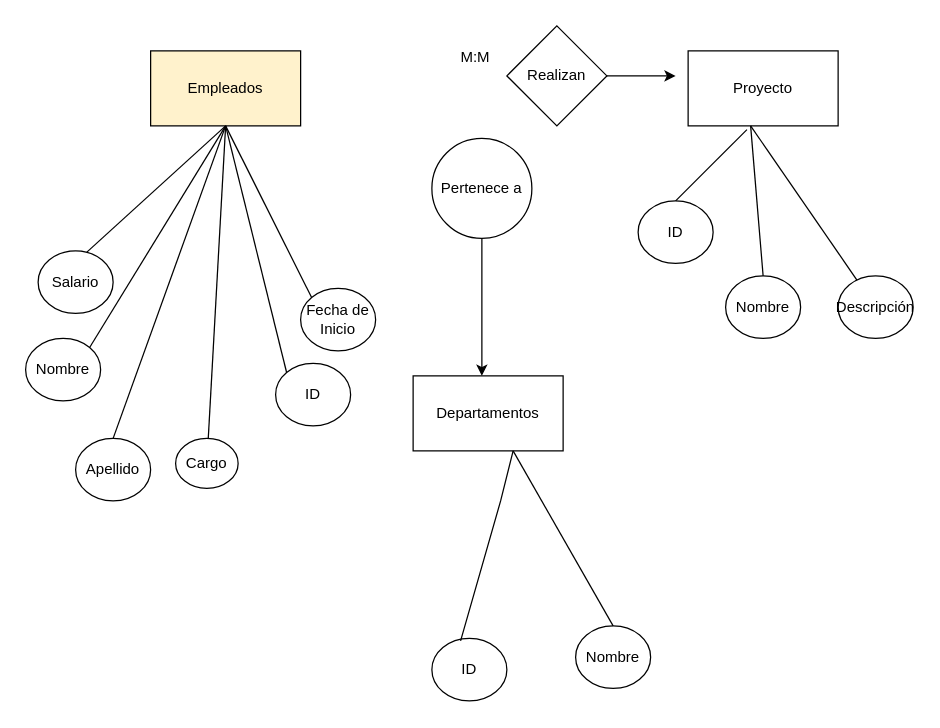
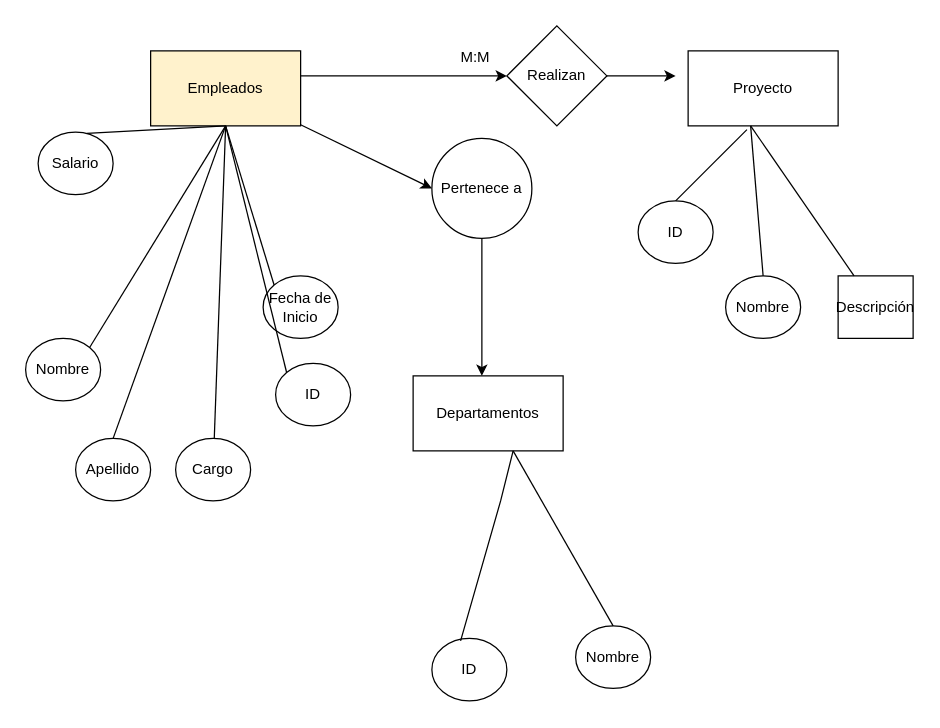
edge "Empleados" -> "Realizan": added
edge "Empleados" -> "Pertenece a": added
node "Salario": moved (76, 282) -> (76, 163)
node "Descripción": shape ellipse -> rectangle
node "Fecha de Inicio": moved (338, 319) -> (301, 307)
node "Cargo": size 63x50 -> 75x63
